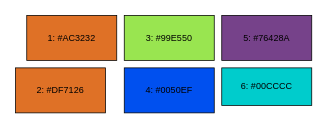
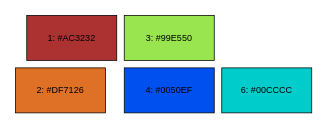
node "1: #AC3232": fillcolor #df7126 -> #ac3232
node "5: #76428A": removed
node "6: #00CCCC": size 90x38 -> 90x45
